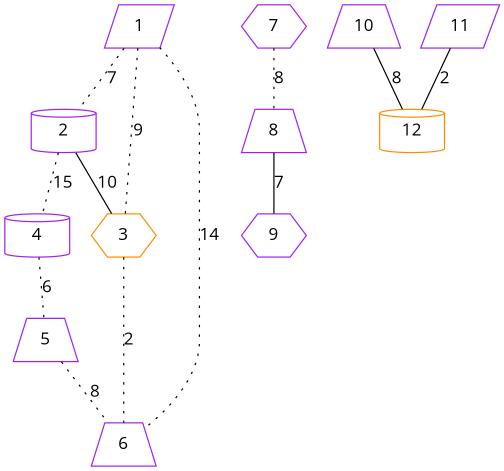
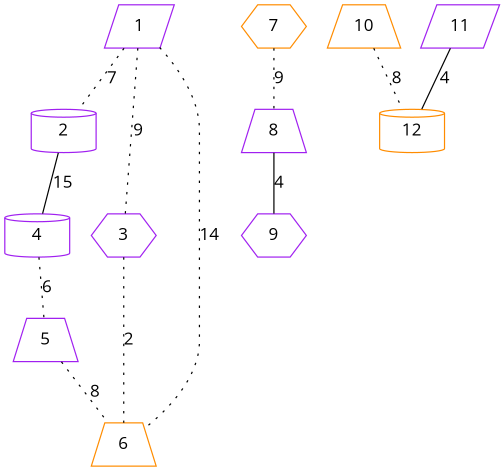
node "7": color purple -> darkorange
node "10": color purple -> darkorange
edge "7" -- "8": label "8" -> "9"
edge "10" -- "12": style solid -> dotted
edge "11" -- "12": label "2" -> "4"
edge "2" -- "4": style dotted -> solid
edge "2" -- "3": removed, label "10"
edge "8" -- "9": label "7" -> "4"
node "3": color darkorange -> purple
node "6": color purple -> darkorange
